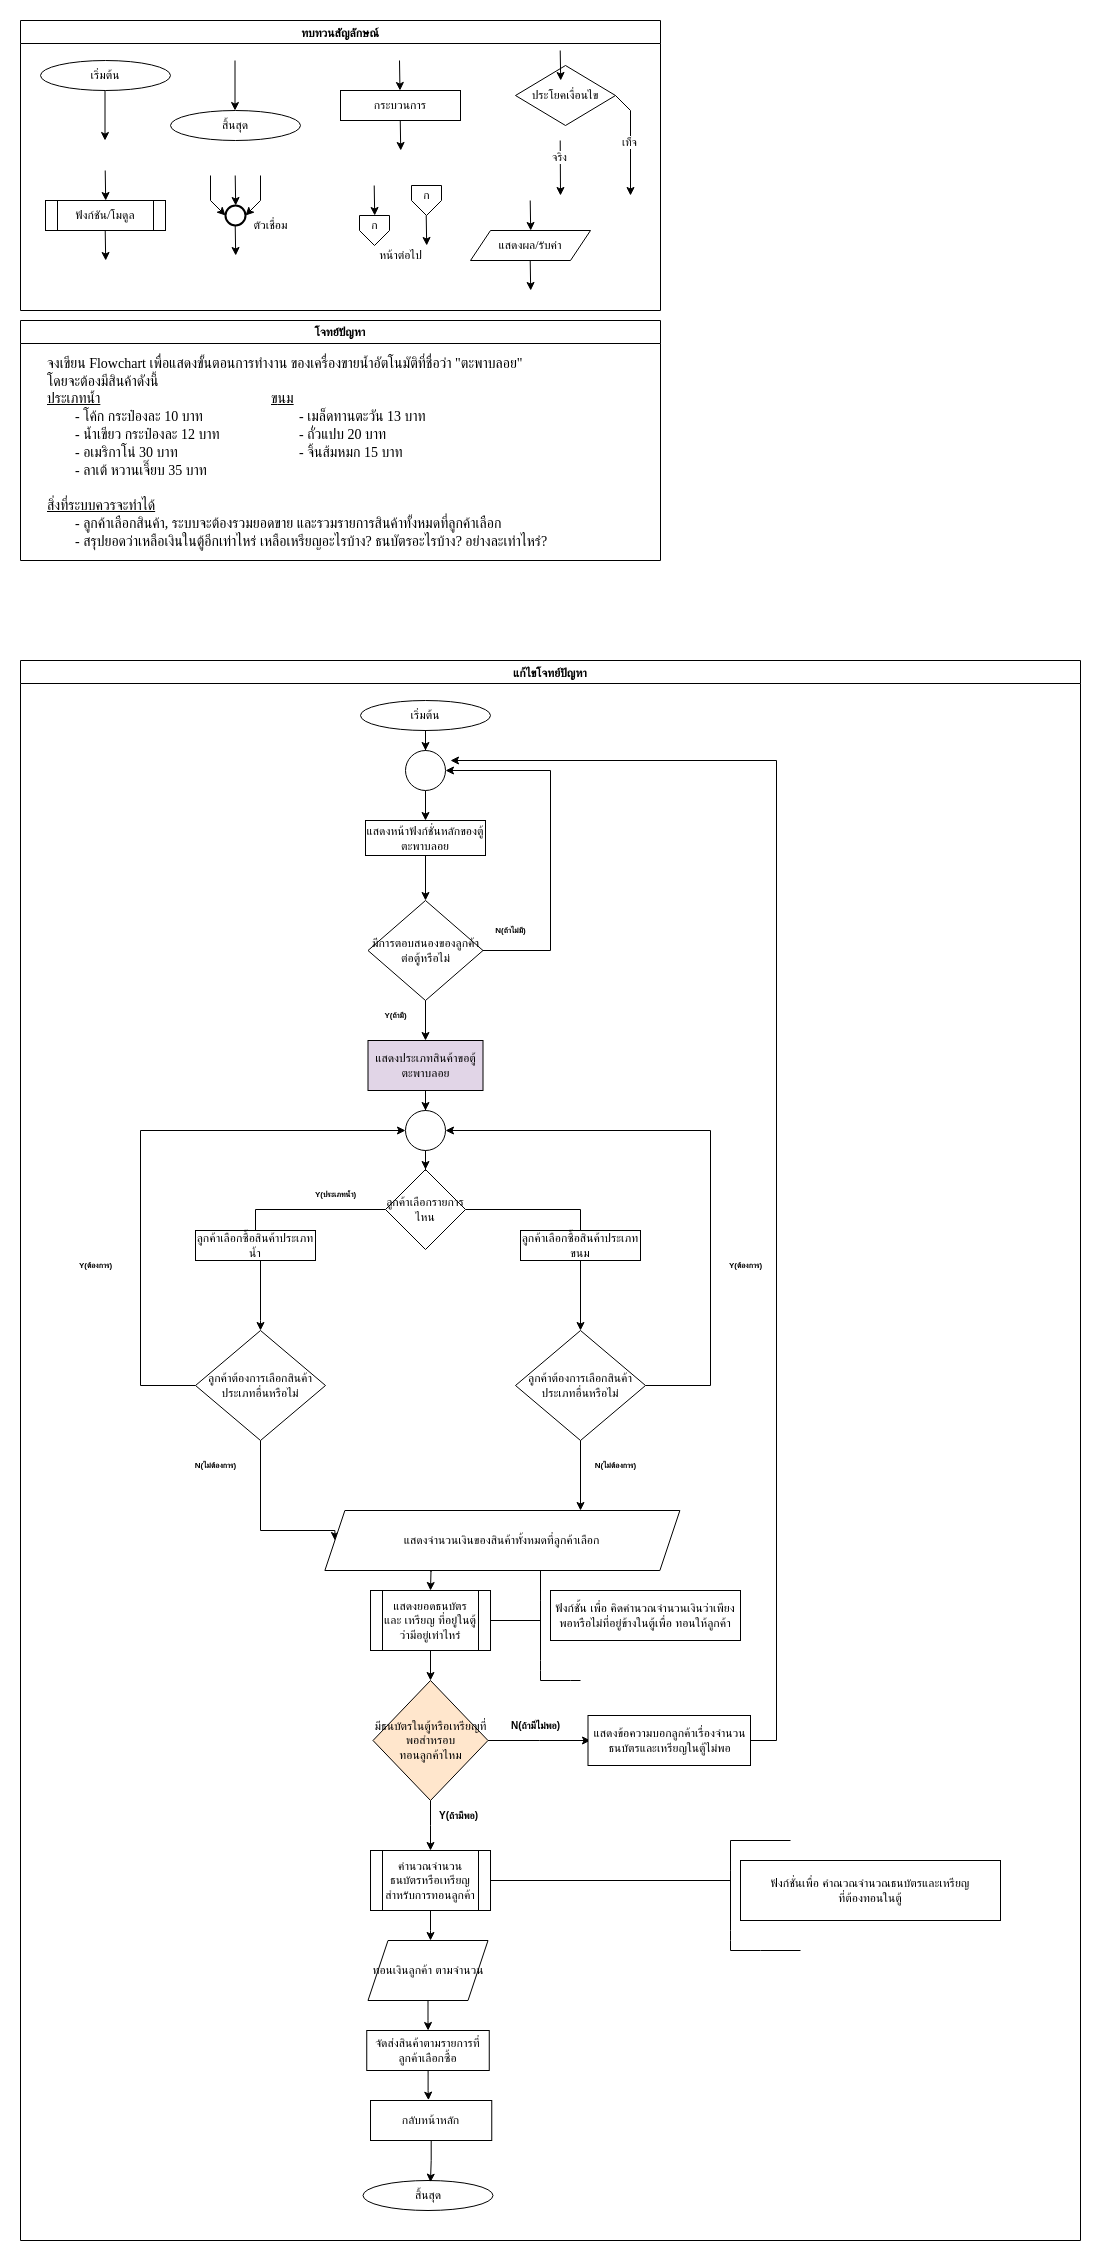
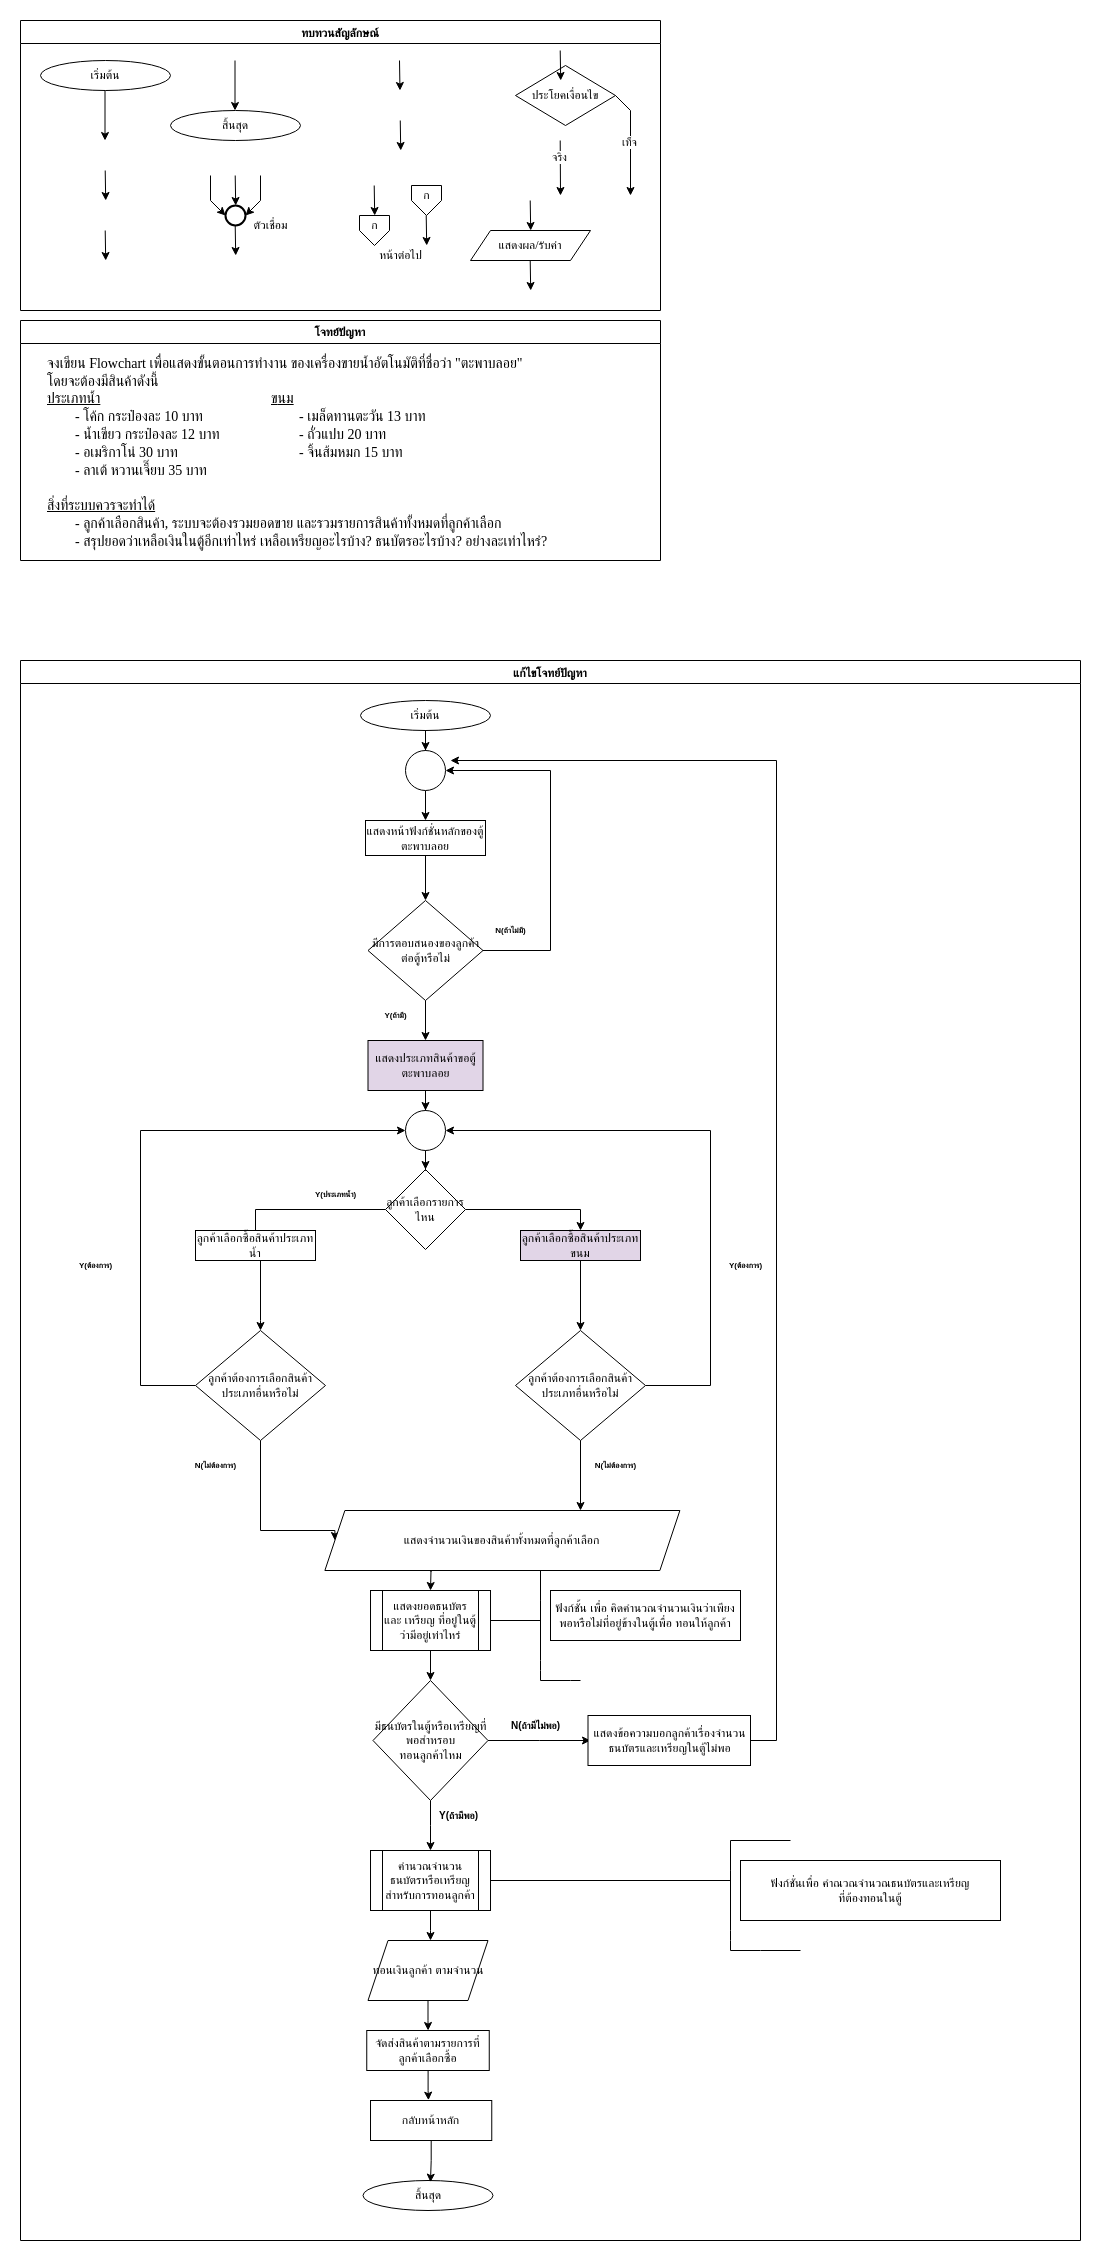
node "กระบวนการ": removed
node "ฟังก์ชัน/โมดูล": removed
edge "ลูกค้าเลือกรายการไหน" -- "ลูกค้าเลือกซื้อสินค้าประเภทขนม": arrowhead none -> classic
node "ลูกค้าเลือกซื้อสินค้าประเภทขนม": fillcolor #ffffff -> #e1d5e7
node "มีธนบัตรในตู้หรือเหรียญที่พอสำหรอบ ทอนลูกค้าไหม": fillcolor #ffe6cc -> #ffffff
